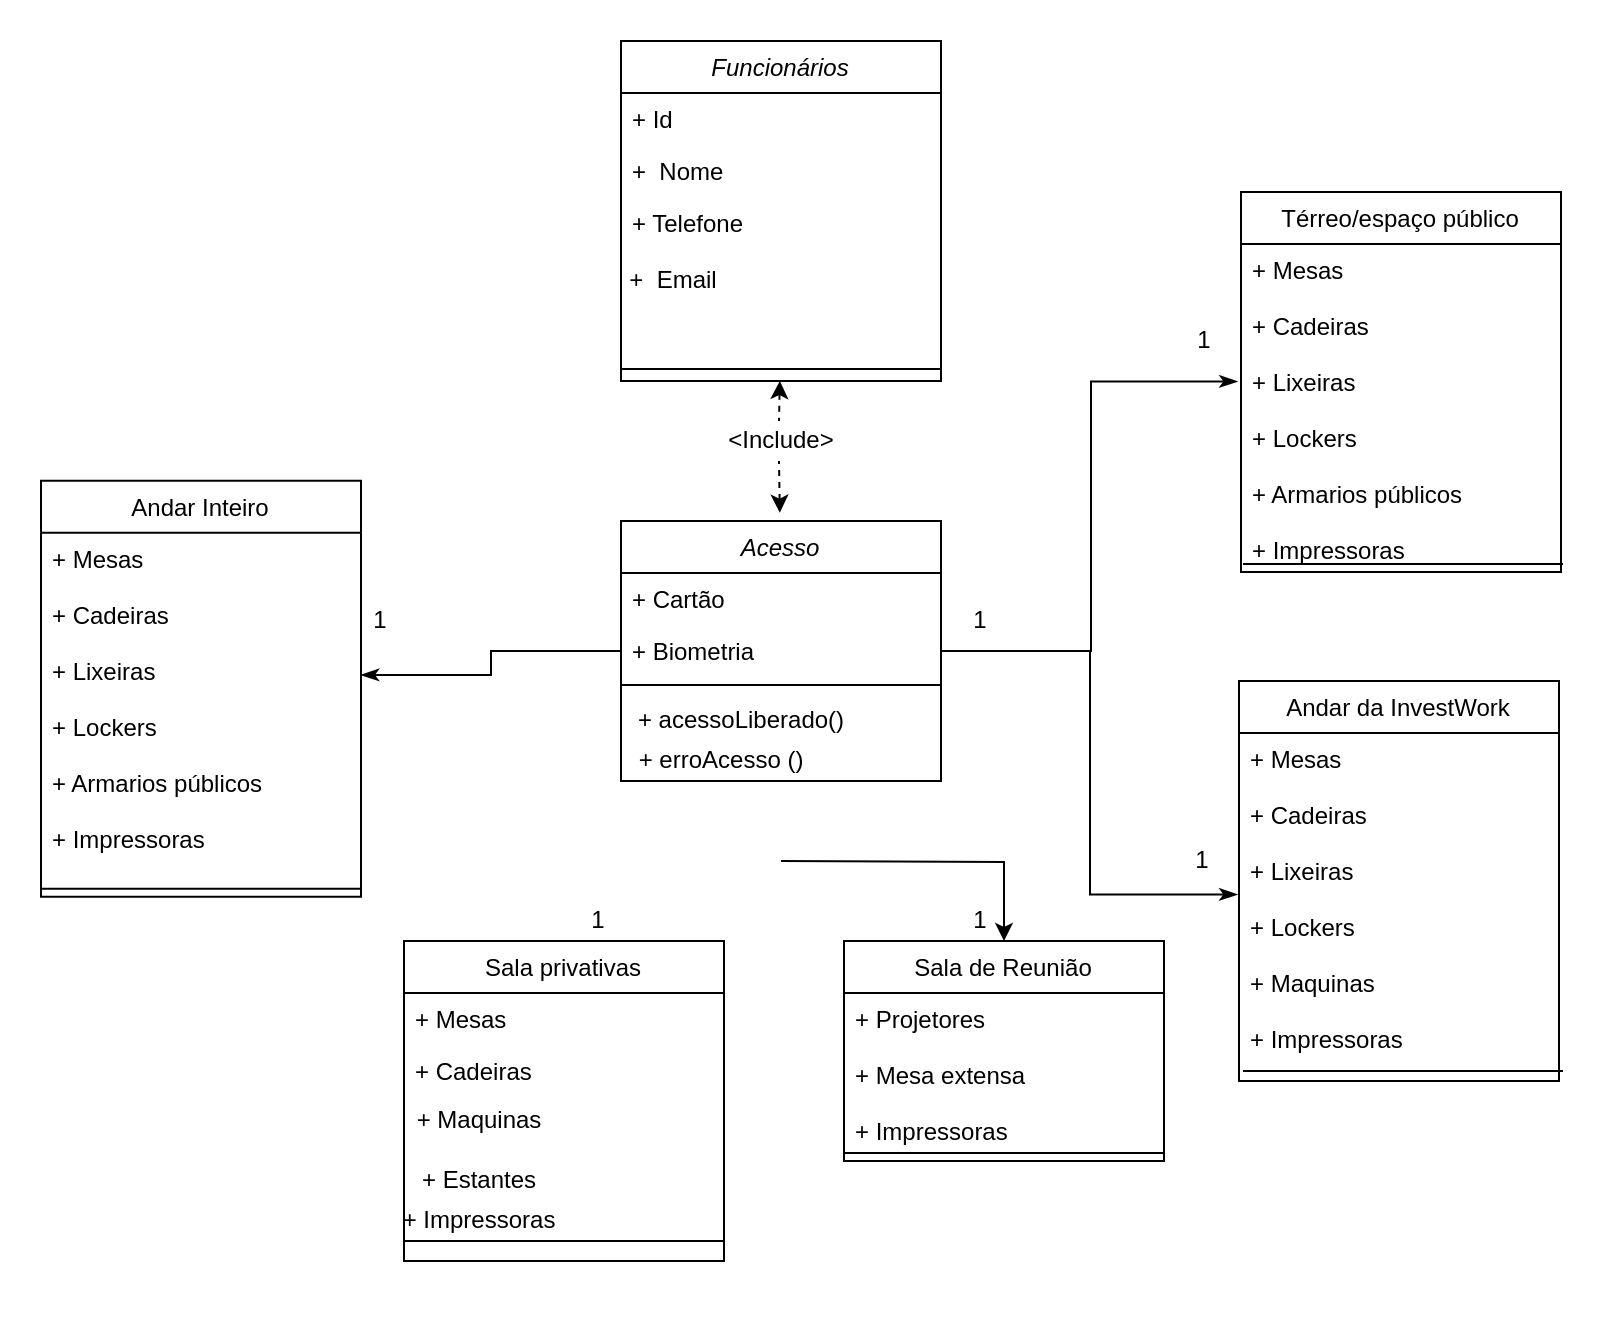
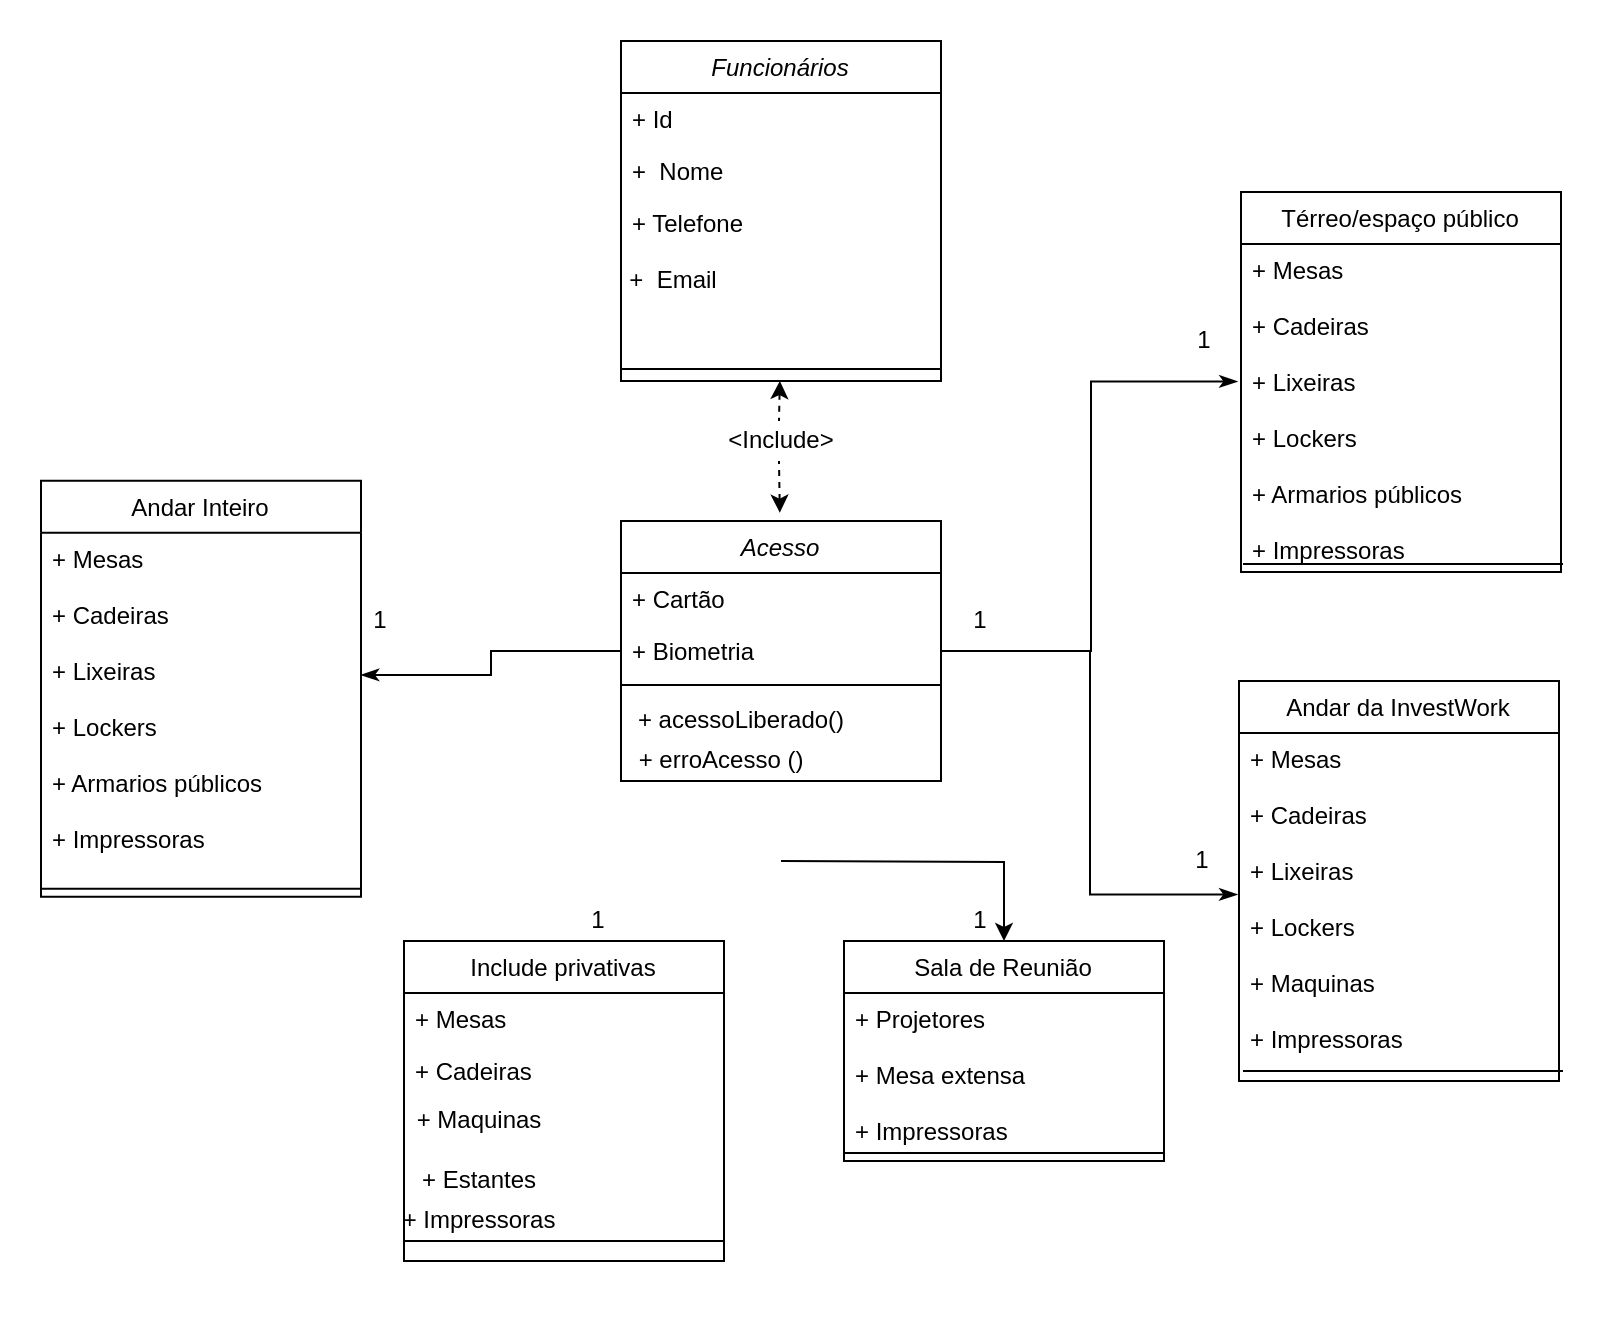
node "Sala privativas": label "Sala privativas" -> "Include privativas"
